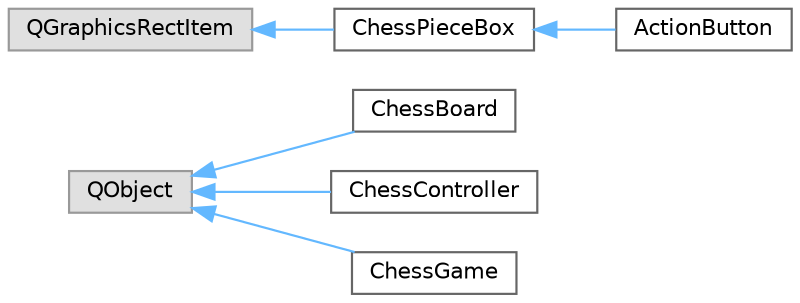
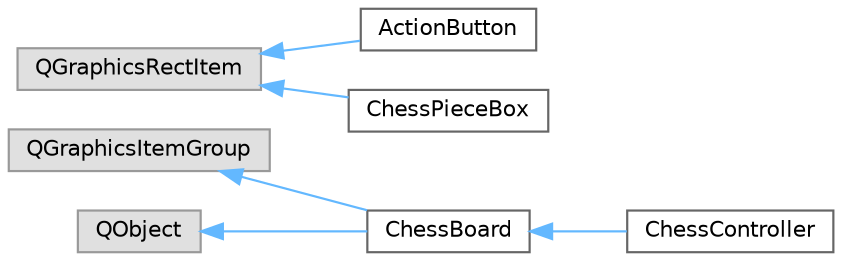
edge "ActionButton" -> "ChessPieceBox": now "ActionButton" -> "QGraphicsRectItem"
node "QGraphicsItemGroup": added
edge "ChessController" -> "QObject": now "ChessController" -> "ChessBoard"
node "ChessGame": removed
